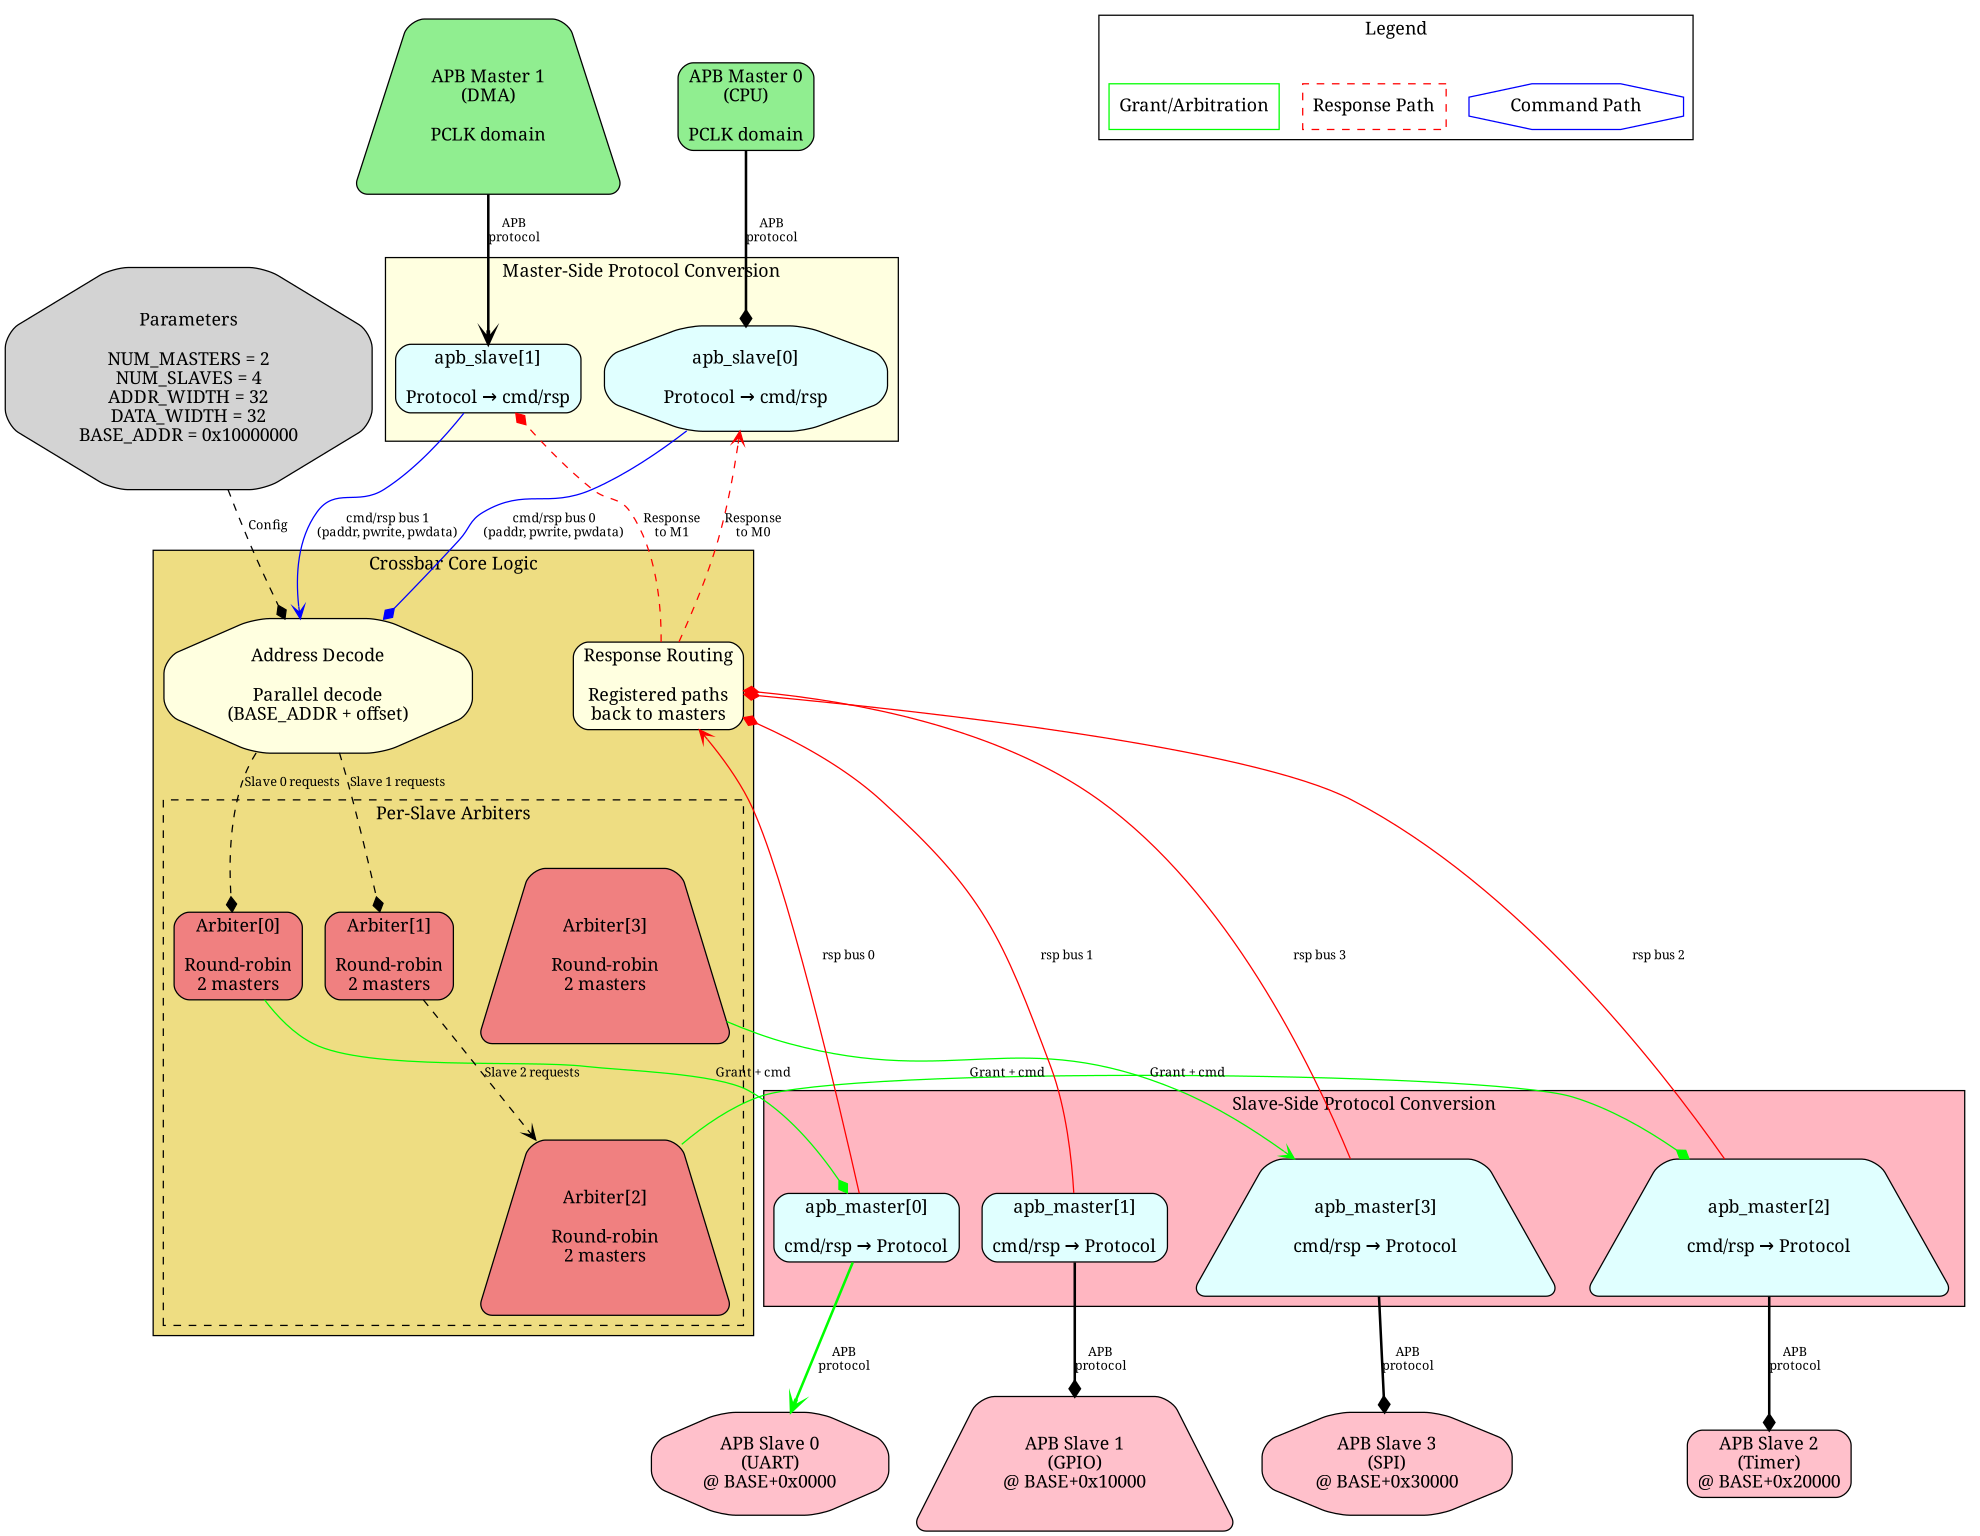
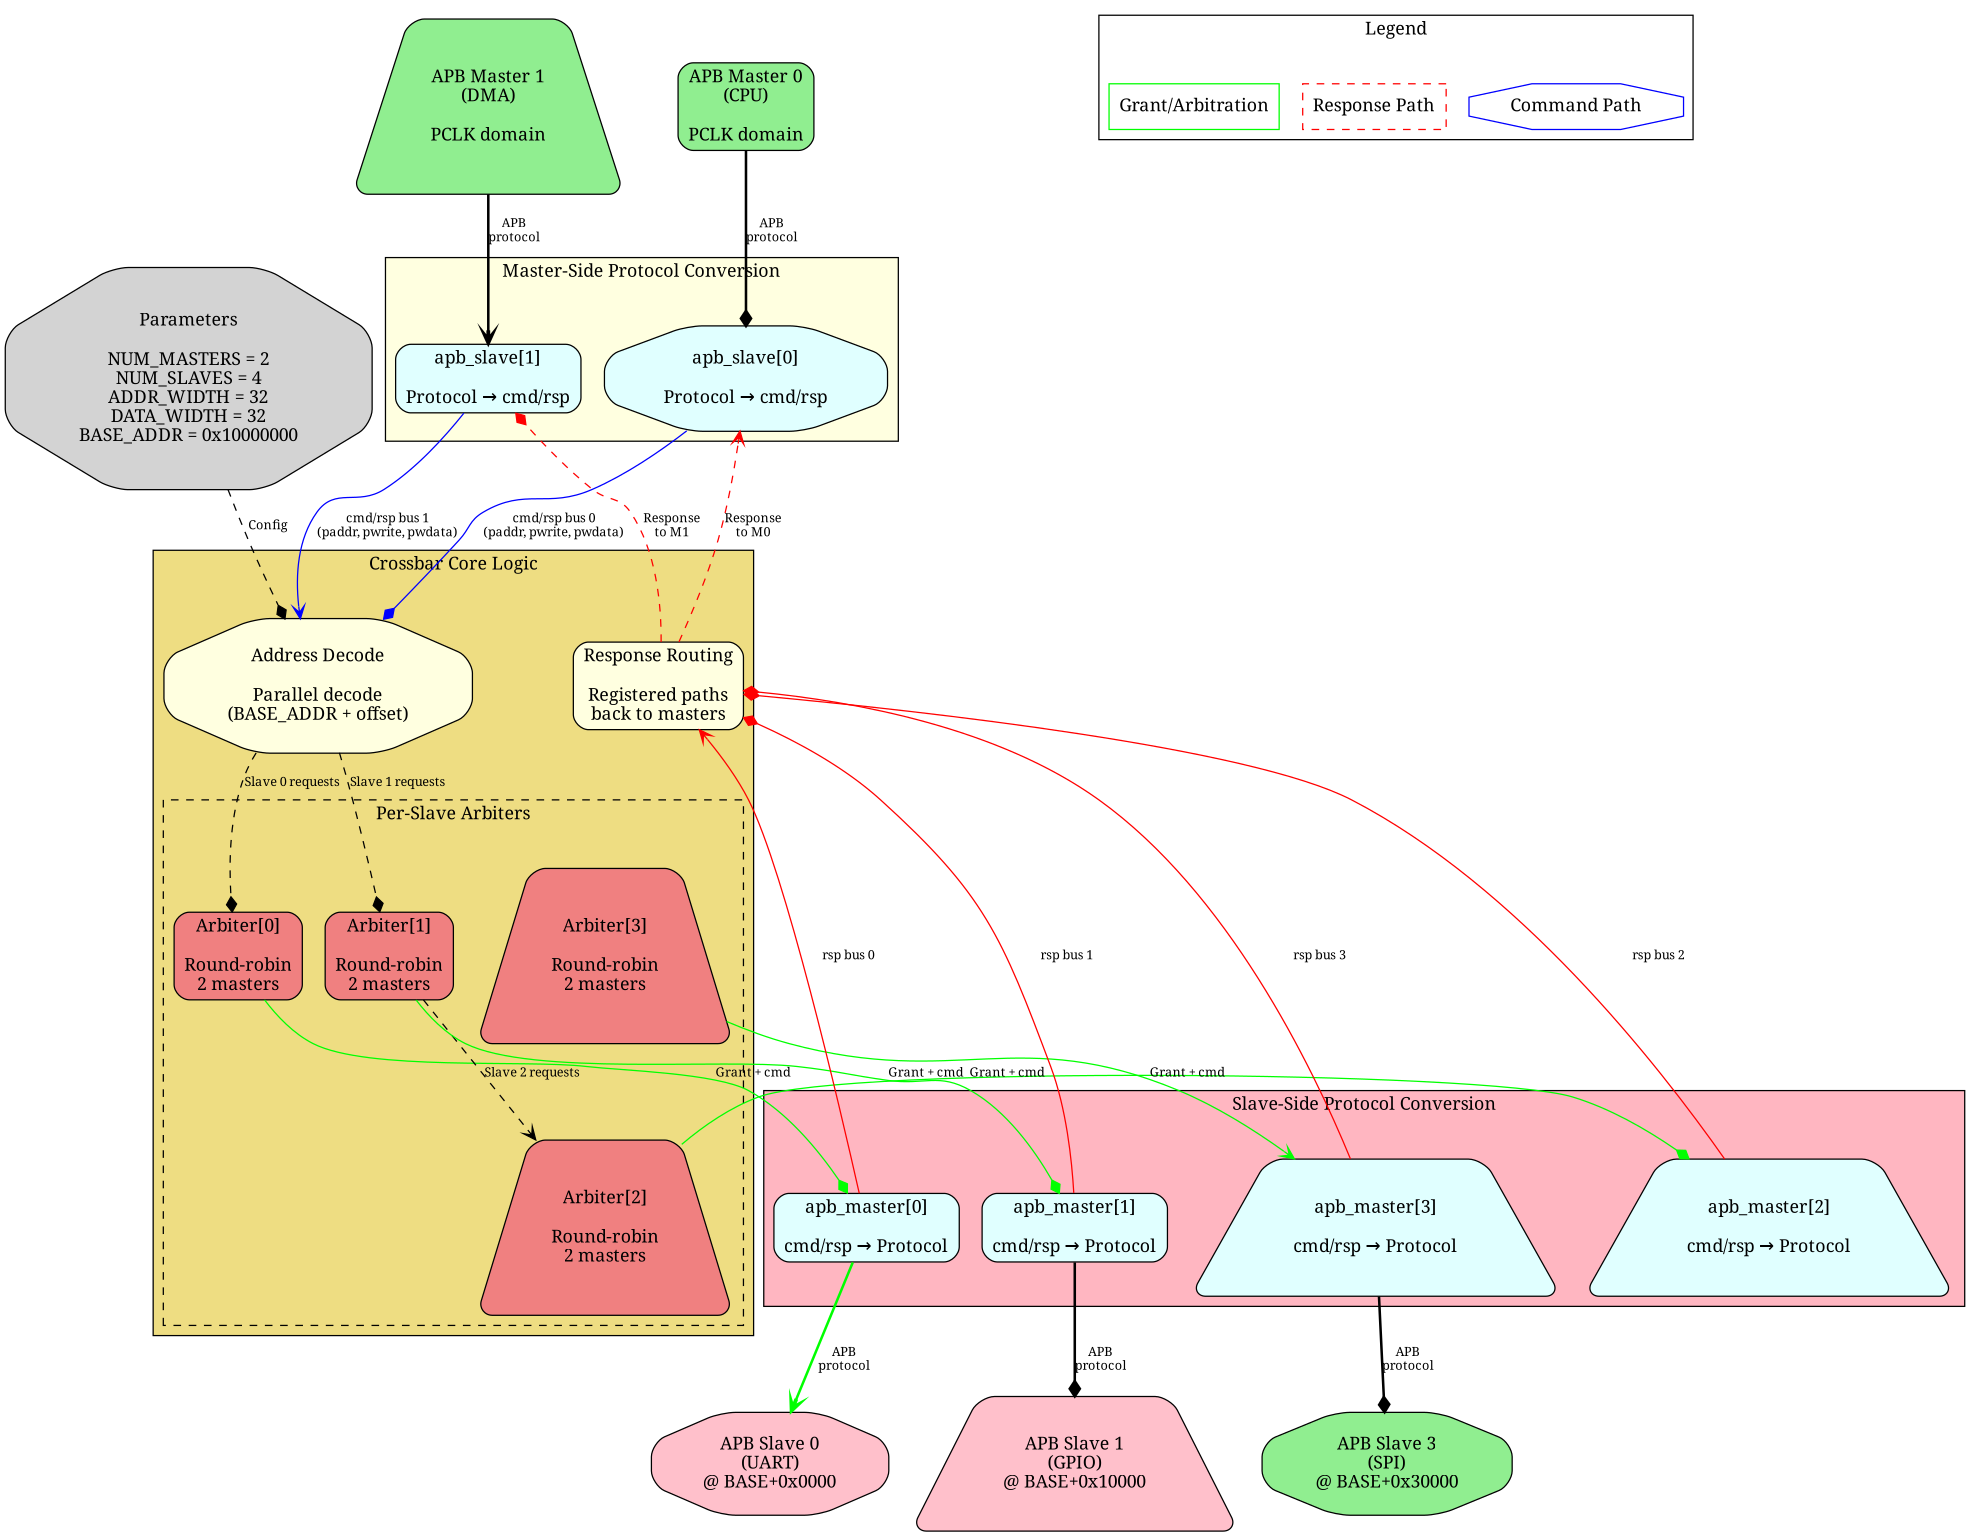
edge "Arbiter[1] Round-robin 2 masters" -> "apb_master[1] cmd/rsp → Protocol": added, label "Grant + cmd"
node "APB Slave 3 (SPI) @ BASE+0x30000": fillcolor pink -> lightgreen
node "APB Slave 2 (Timer) @ BASE+0x20000": removed
